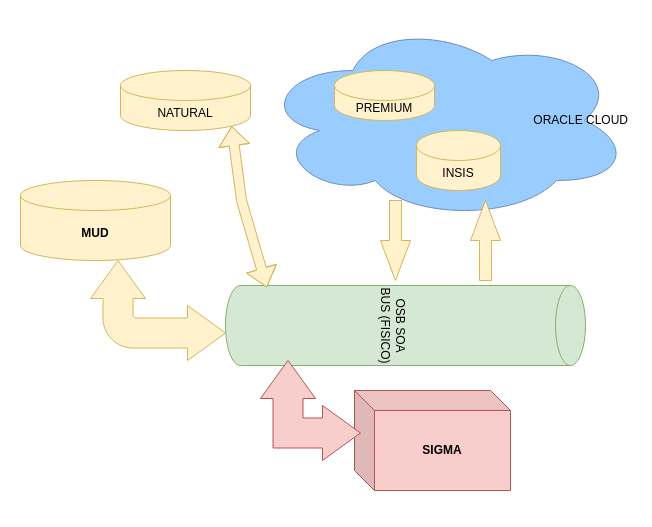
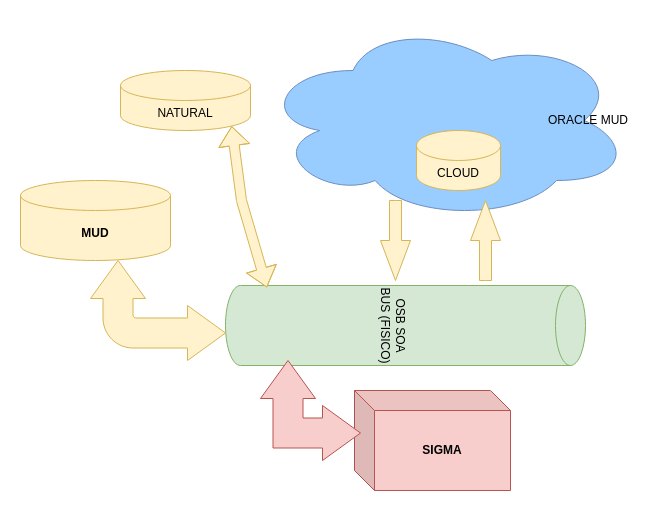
node "PREMIUM": removed
node "ORACLE CLOUD": label "ORACLE CLOUD" -> "ORACLE MUD"
node "INSIS": label "INSIS" -> "CLOUD"
